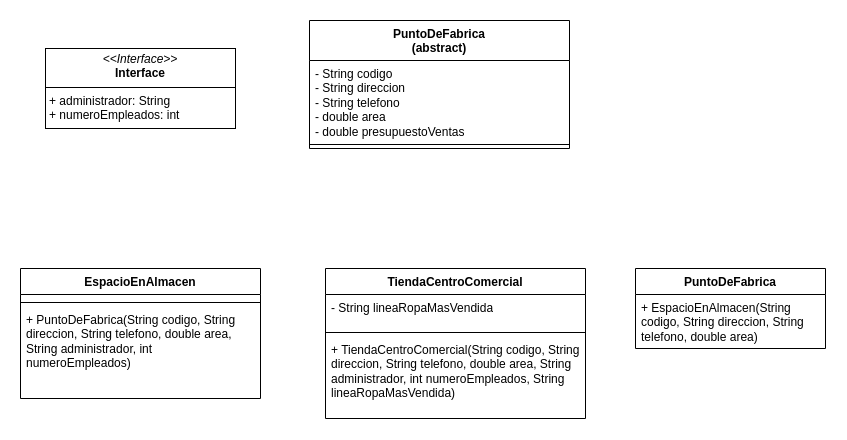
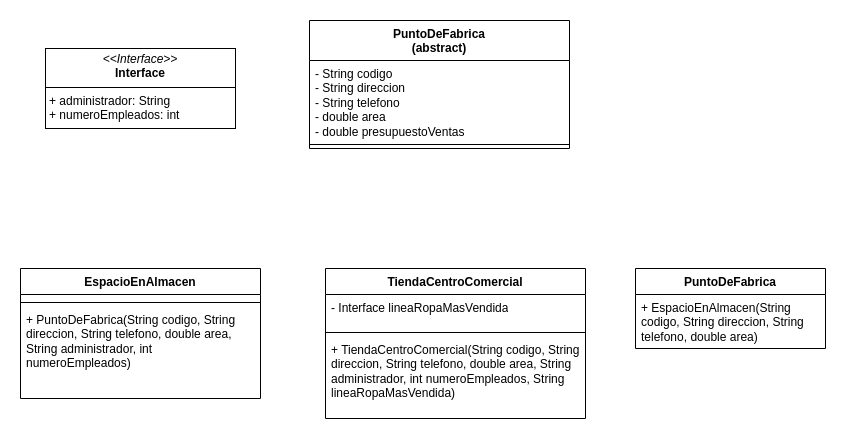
node "- String lineaRopaMasVendida": label "- String lineaRopaMasVendida" -> "- Interface lineaRopaMasVendida"
